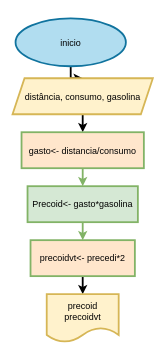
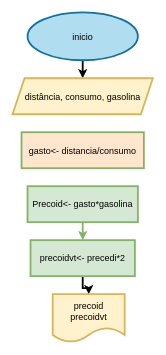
node "inicio": moved (71, 42) -> (83, 36)
edge "distância, consumo, gasolina" -> "gasto<- distancia/consumo": removed
edge "gasto<- distancia/consumo" -> "Precoid<- gasto*gasolina": removed
node "precoidvt<- precedi*2": fillcolor #ffe6cc -> #d5e8d4
node "precoid precoidvt": moved (83, 318) -> (89, 318)
